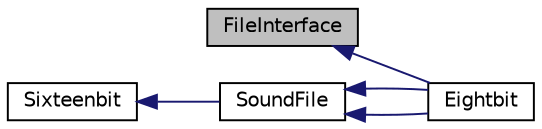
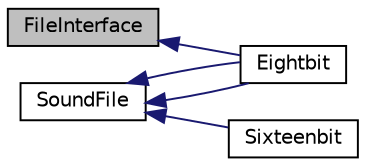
edge "SoundFile" -> "Sixteenbit": reversed
